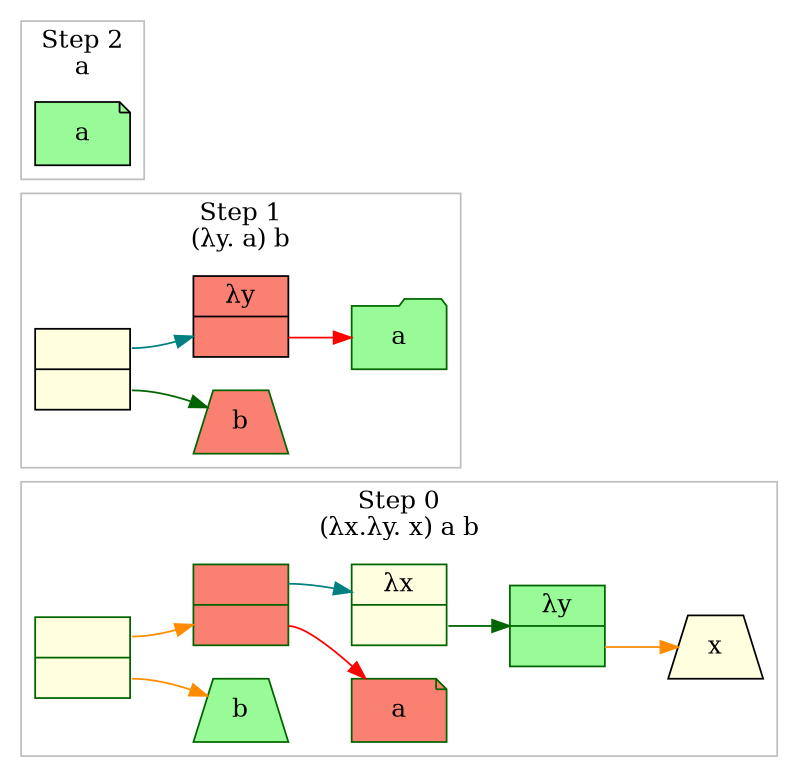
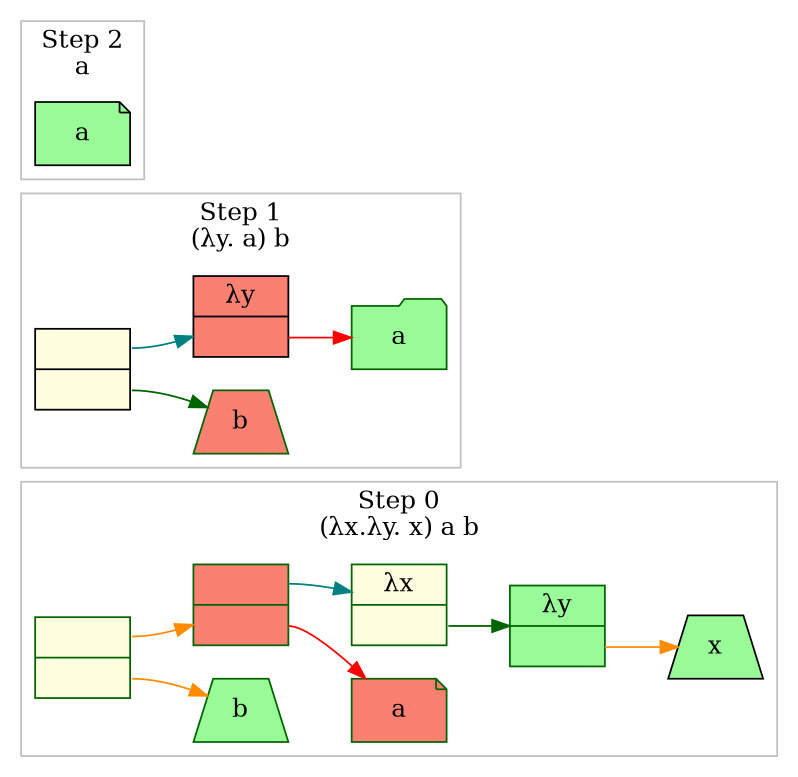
node "x": fillcolor lightyellow -> palegreen
